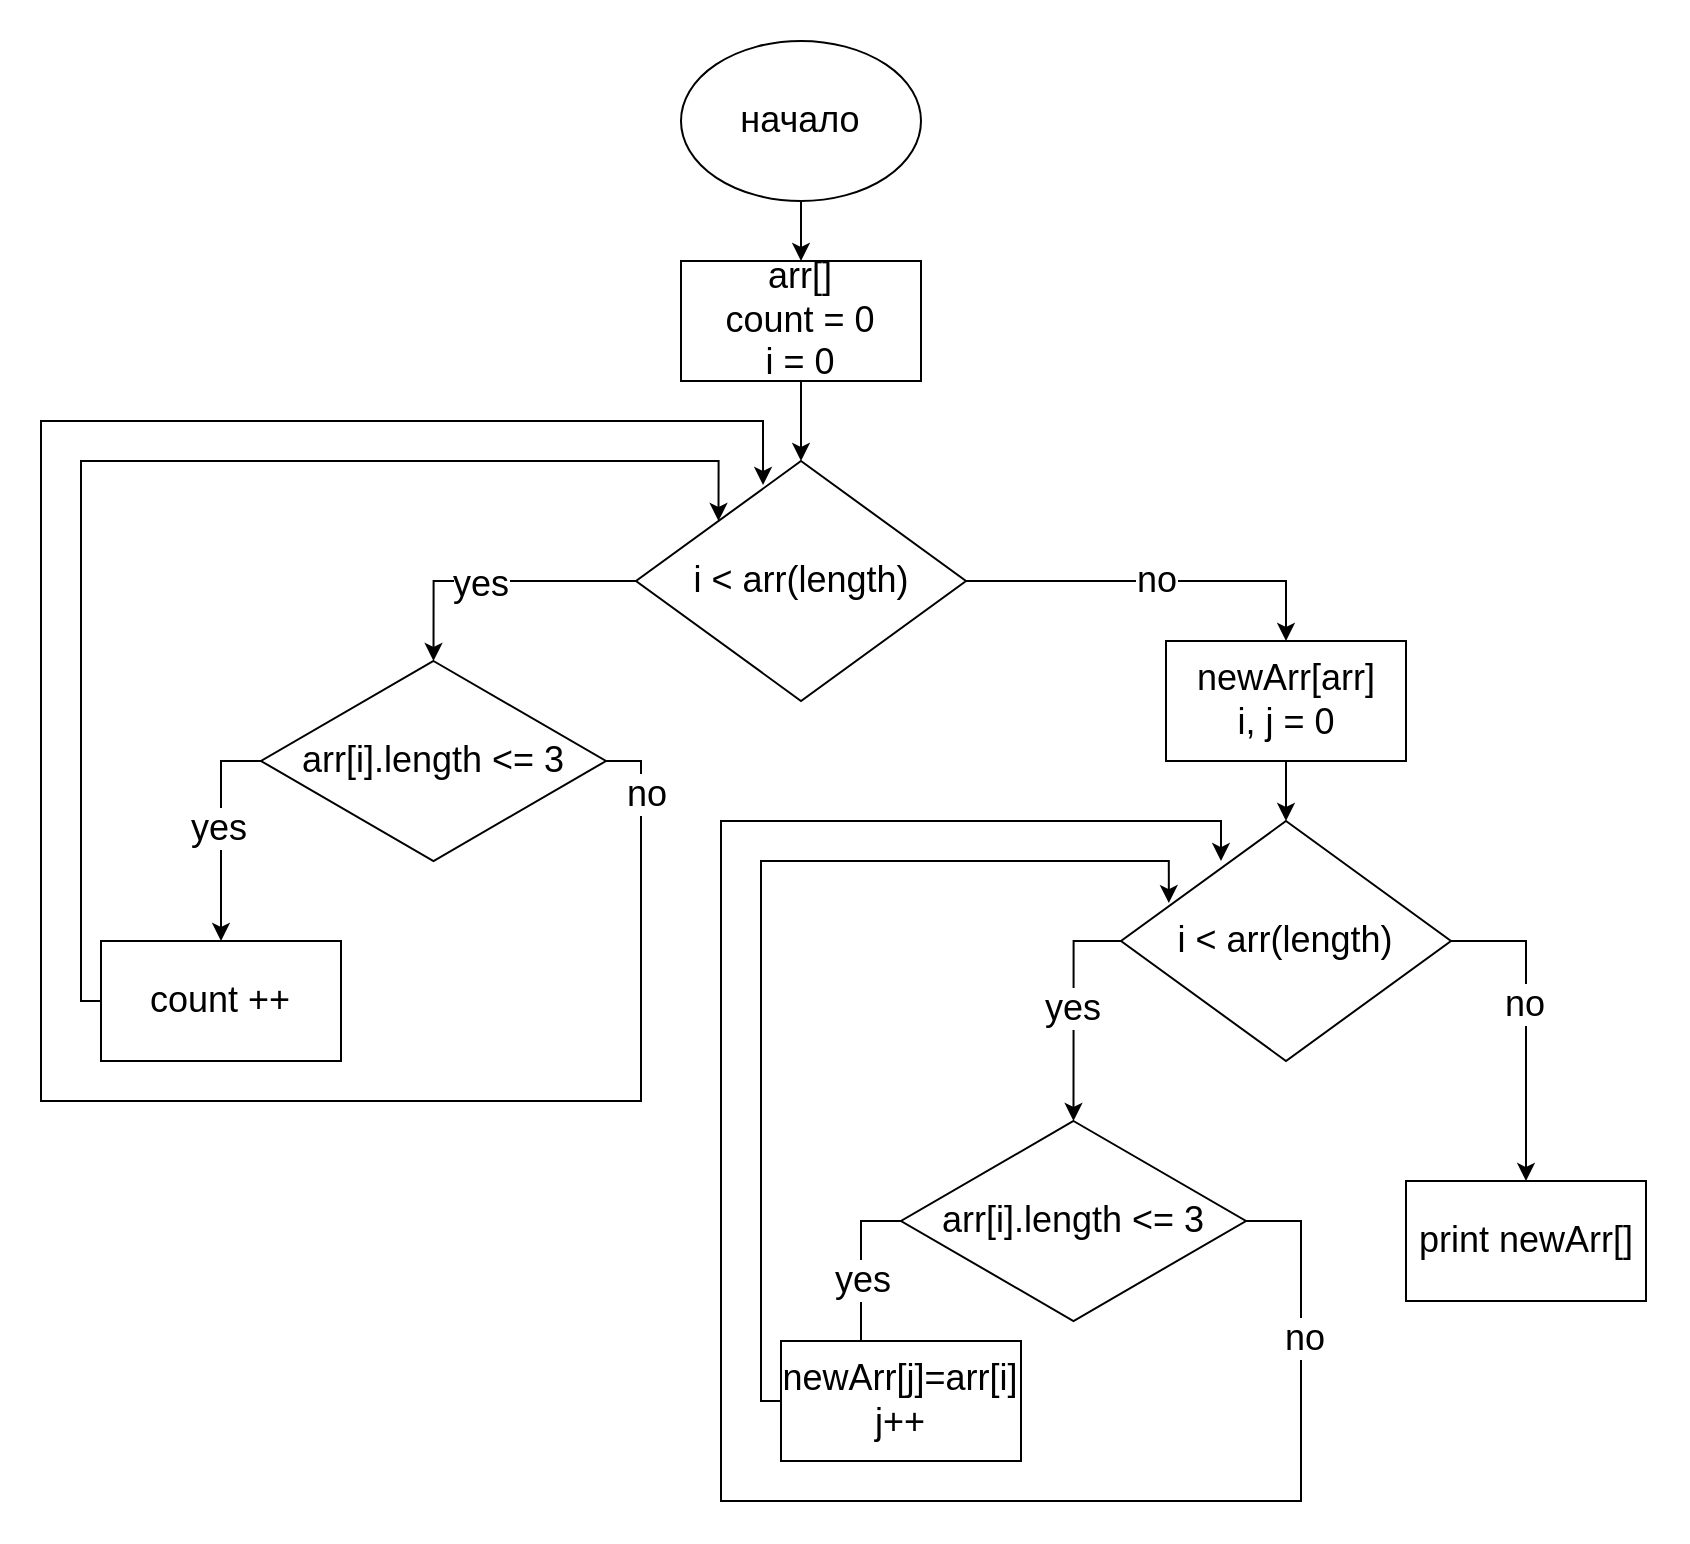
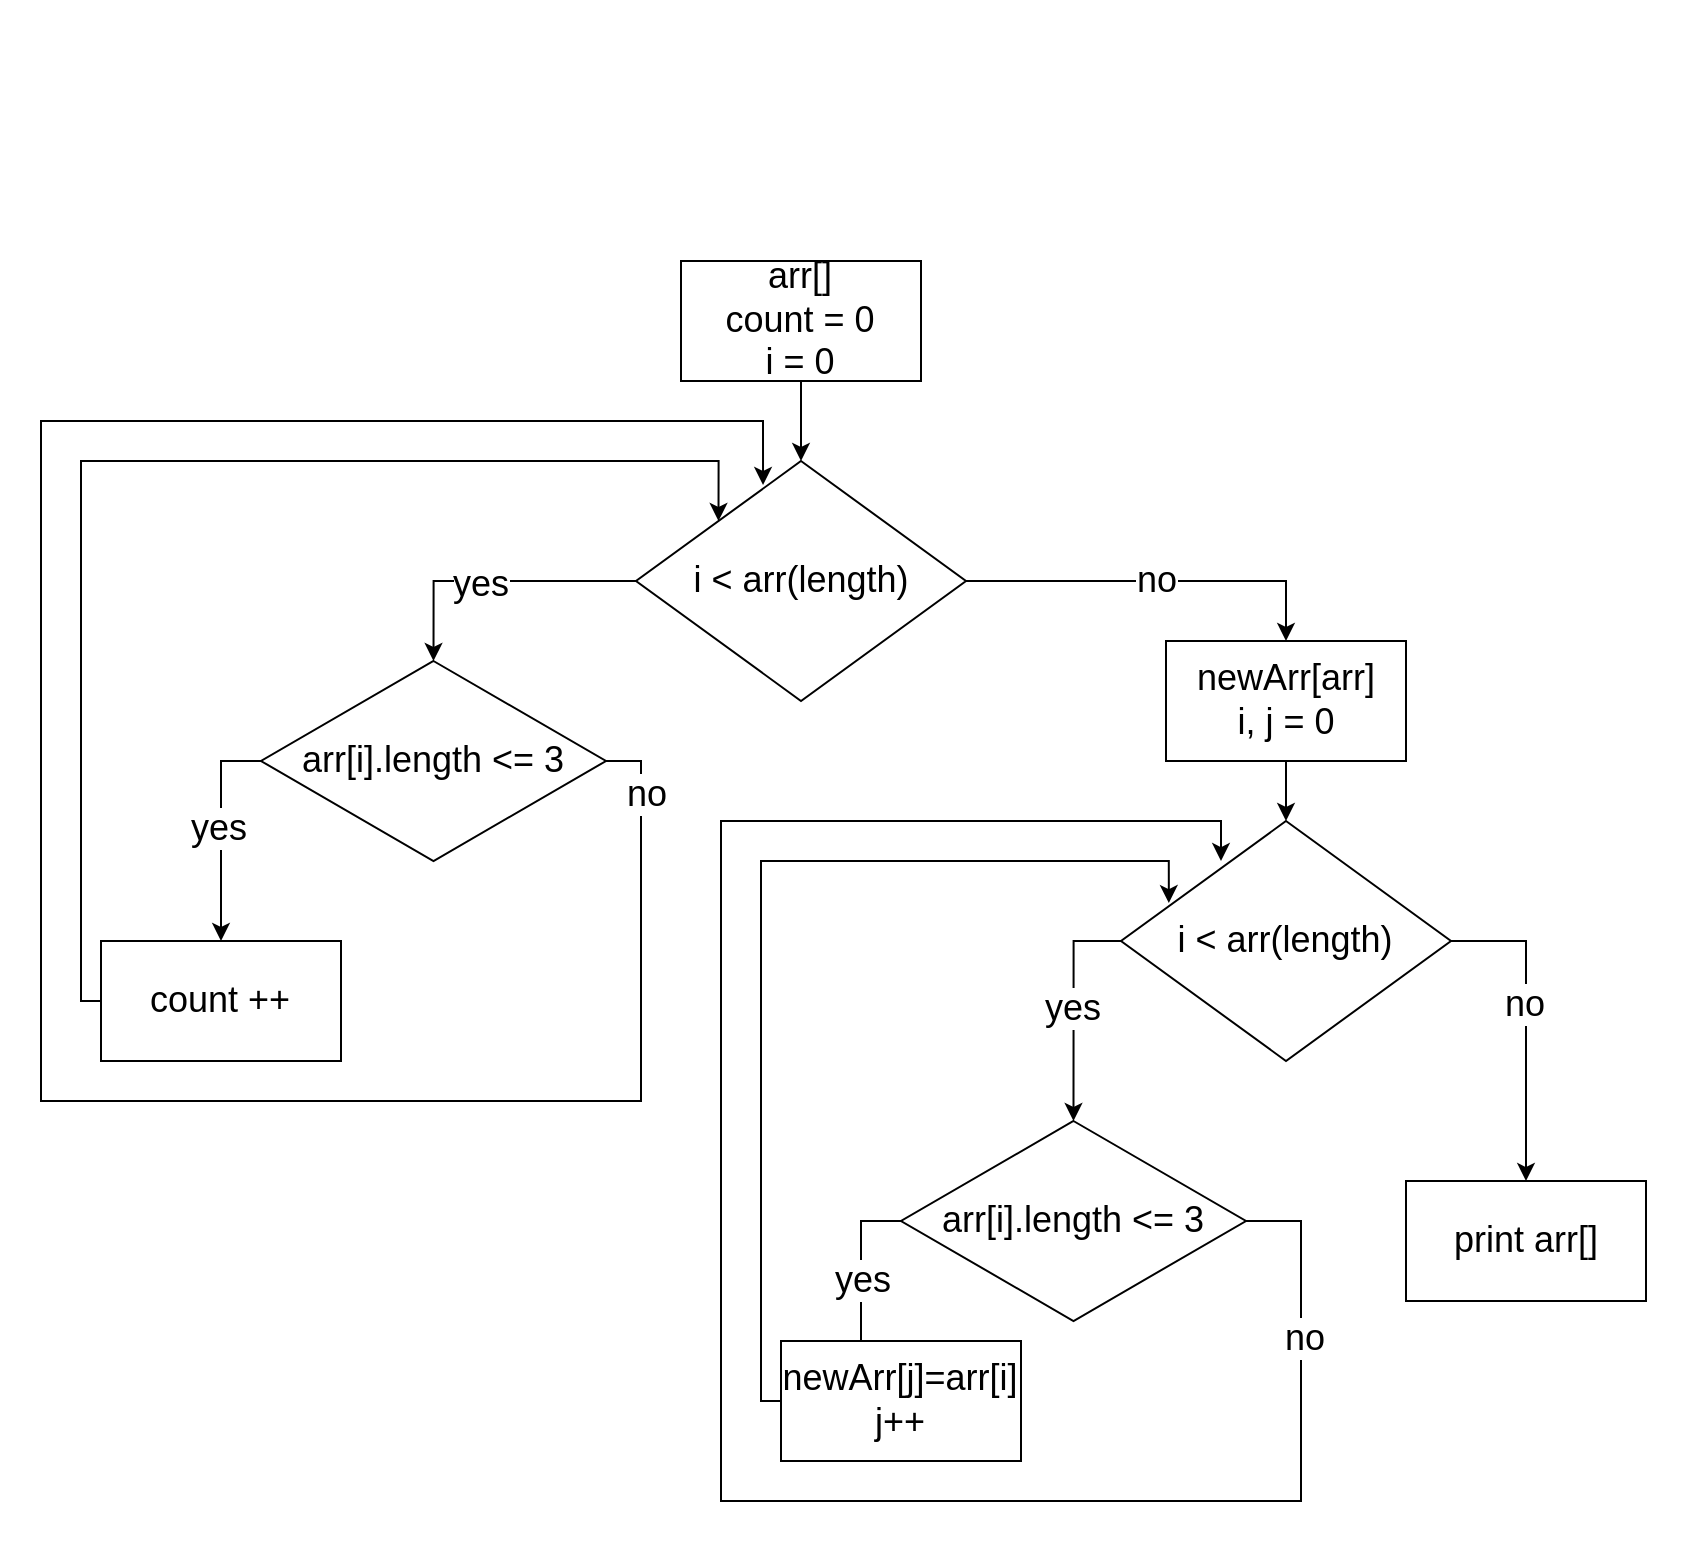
node "начало": removed
edge "начало" -> "arr[] count = 0 i = 0": removed
node "print newArr[]": label "print newArr[]" -> "print arr[]"
